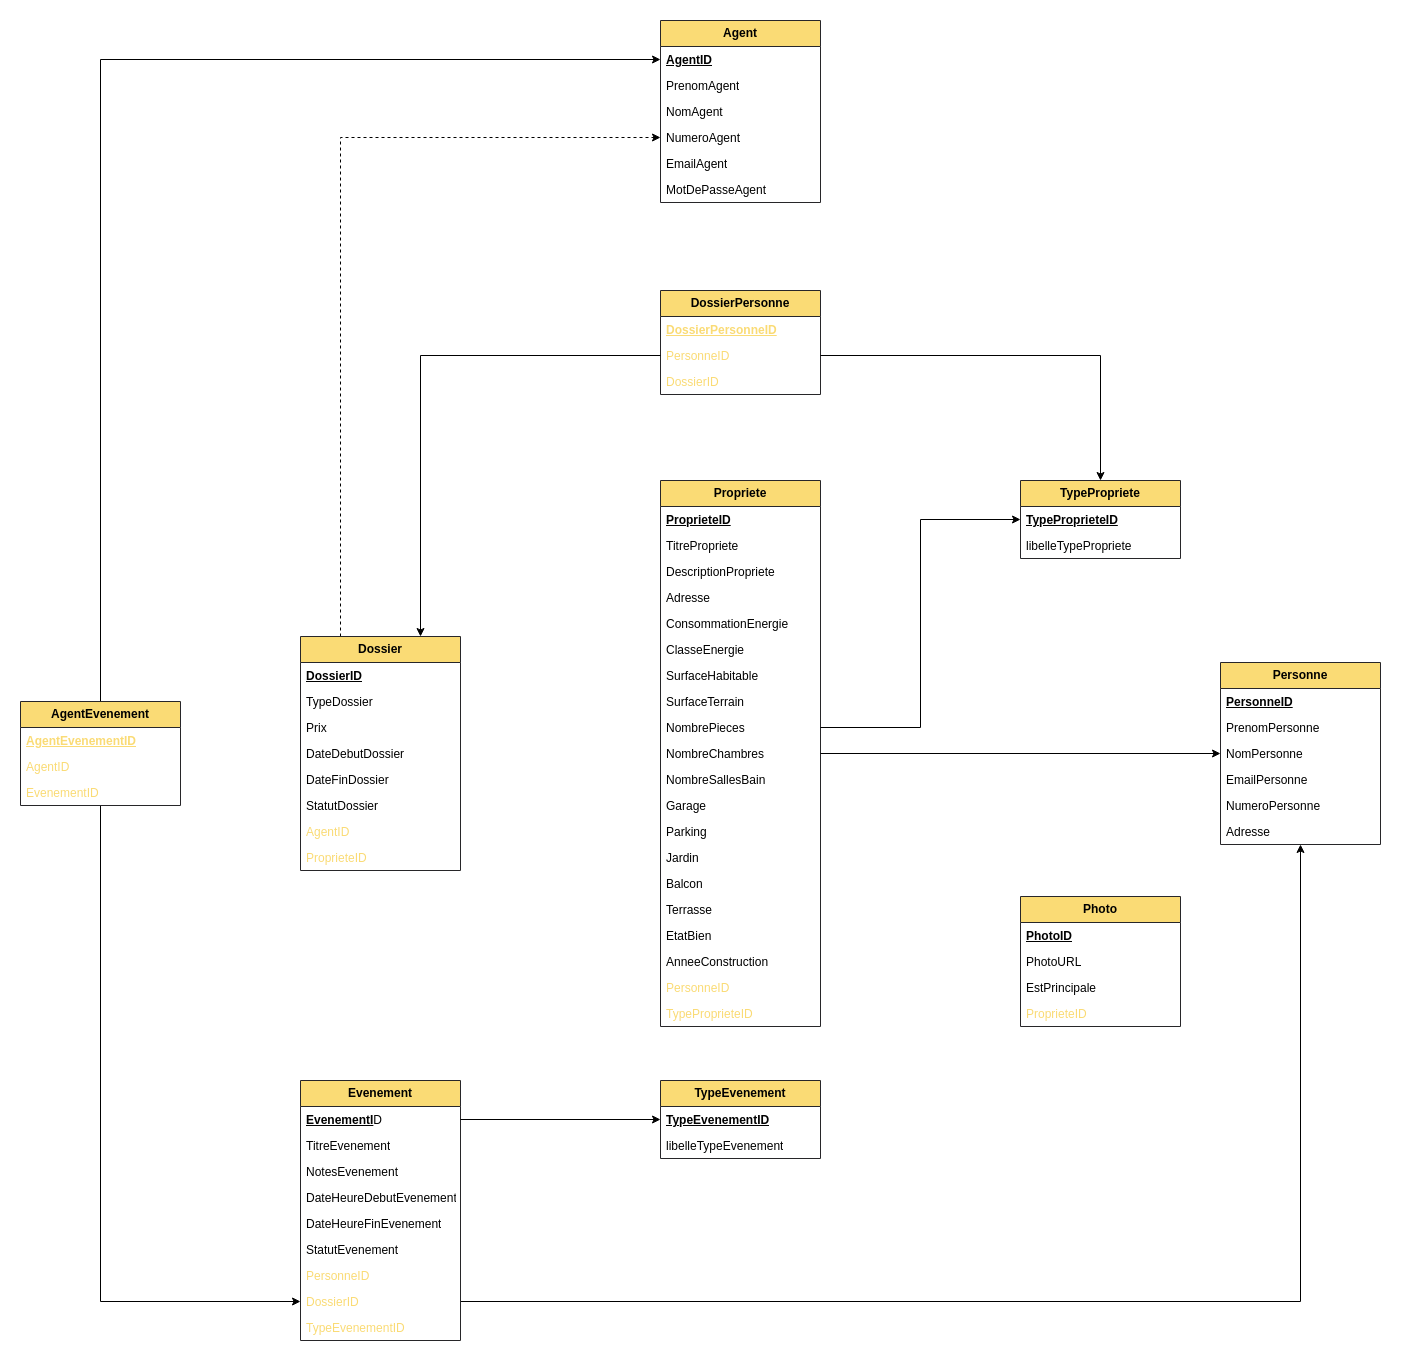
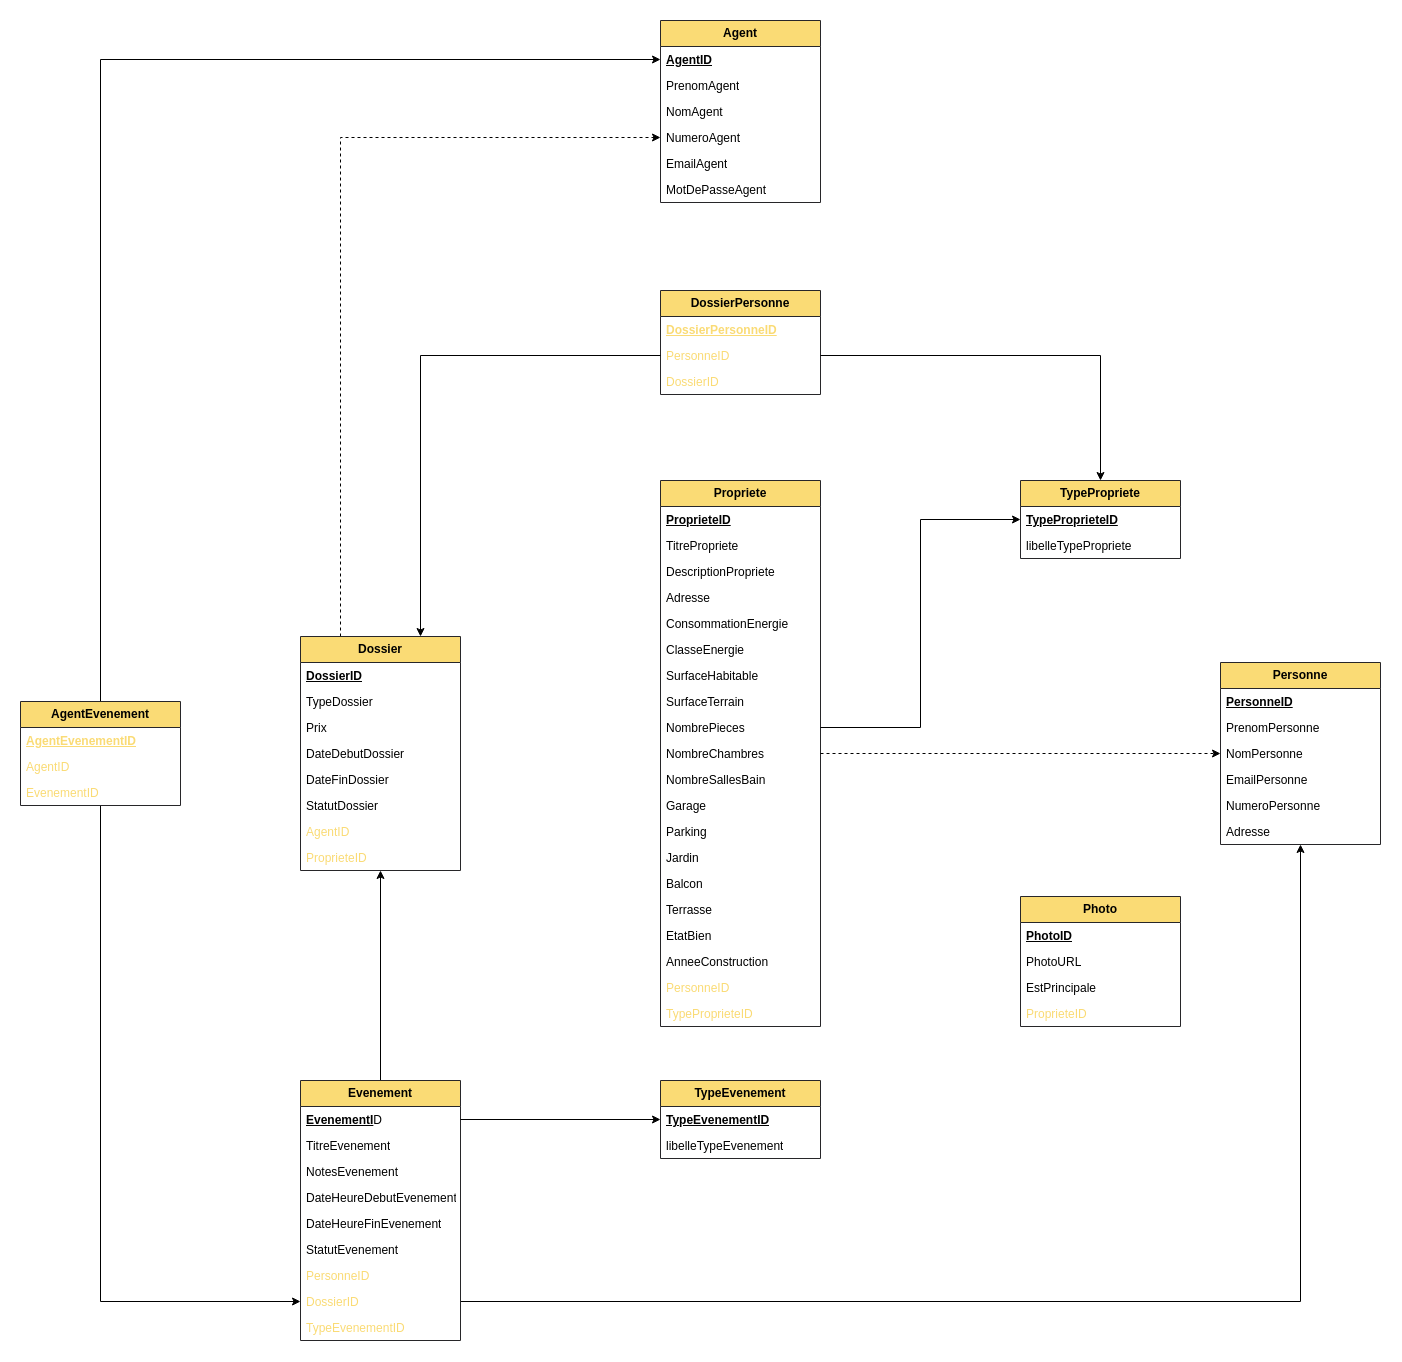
edge "NombreChambres" -> "Personne": style solid -> dashed
edge "Evenement" -> "Dossier": added
